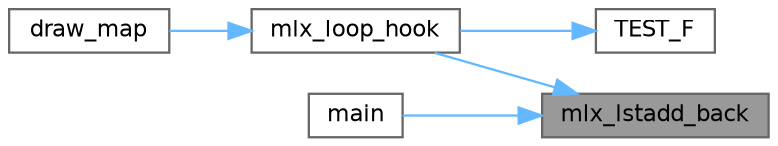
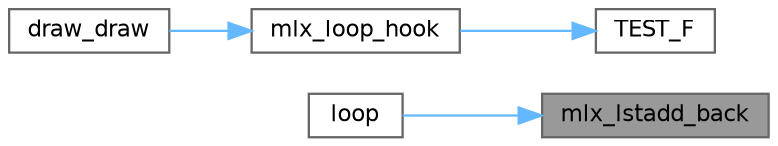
node "draw_map": label "draw_map" -> "draw_draw"
edge "mlx_loop_hook" -> "mlx_lstadd_back": removed
node "main": label "main" -> "loop"
